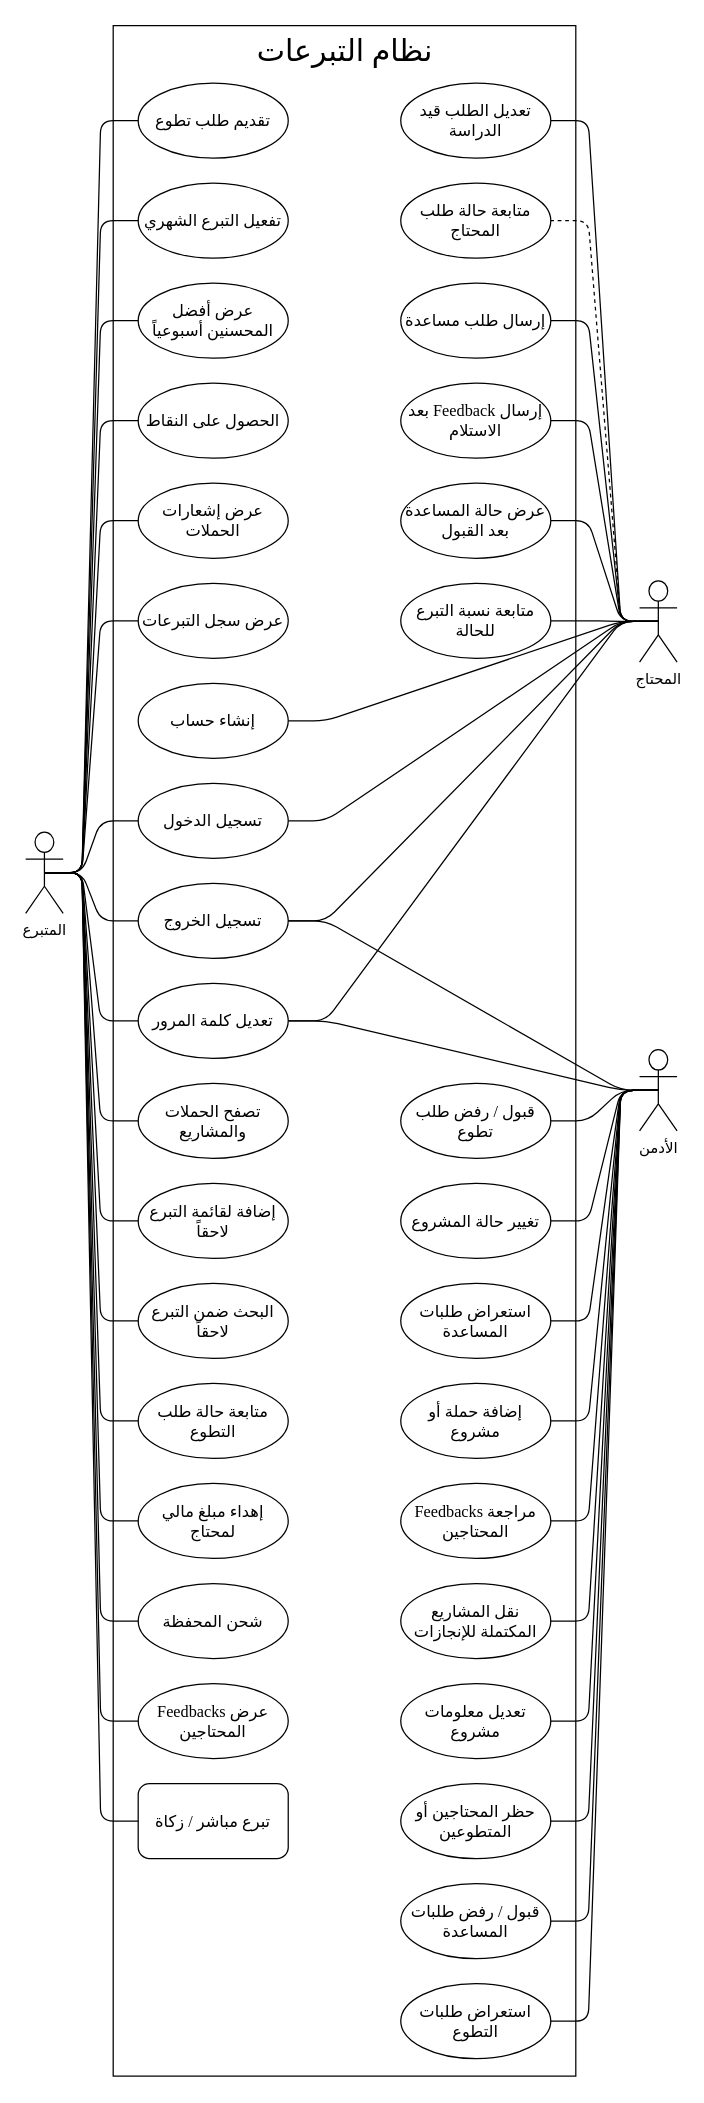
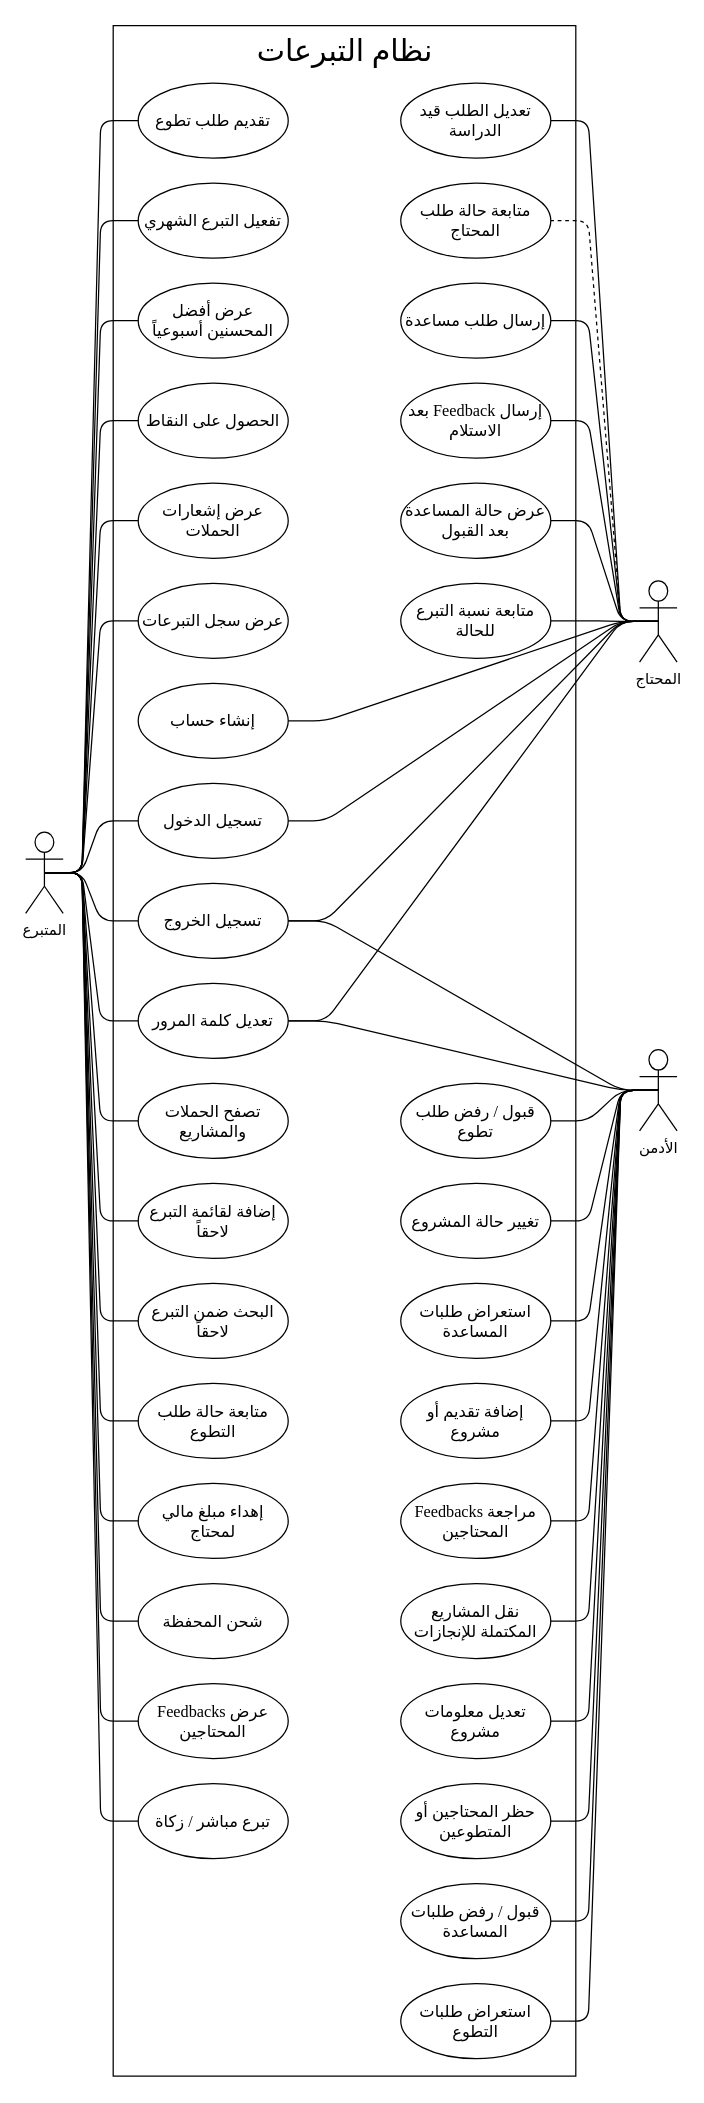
node "إضافة حملة أو مشروع": label "إضافة حملة أو مشروع" -> "إضافة تقديم أو مشروع"
node "تبرع مباشر / زكاة": shape rounded rectangle -> ellipse
